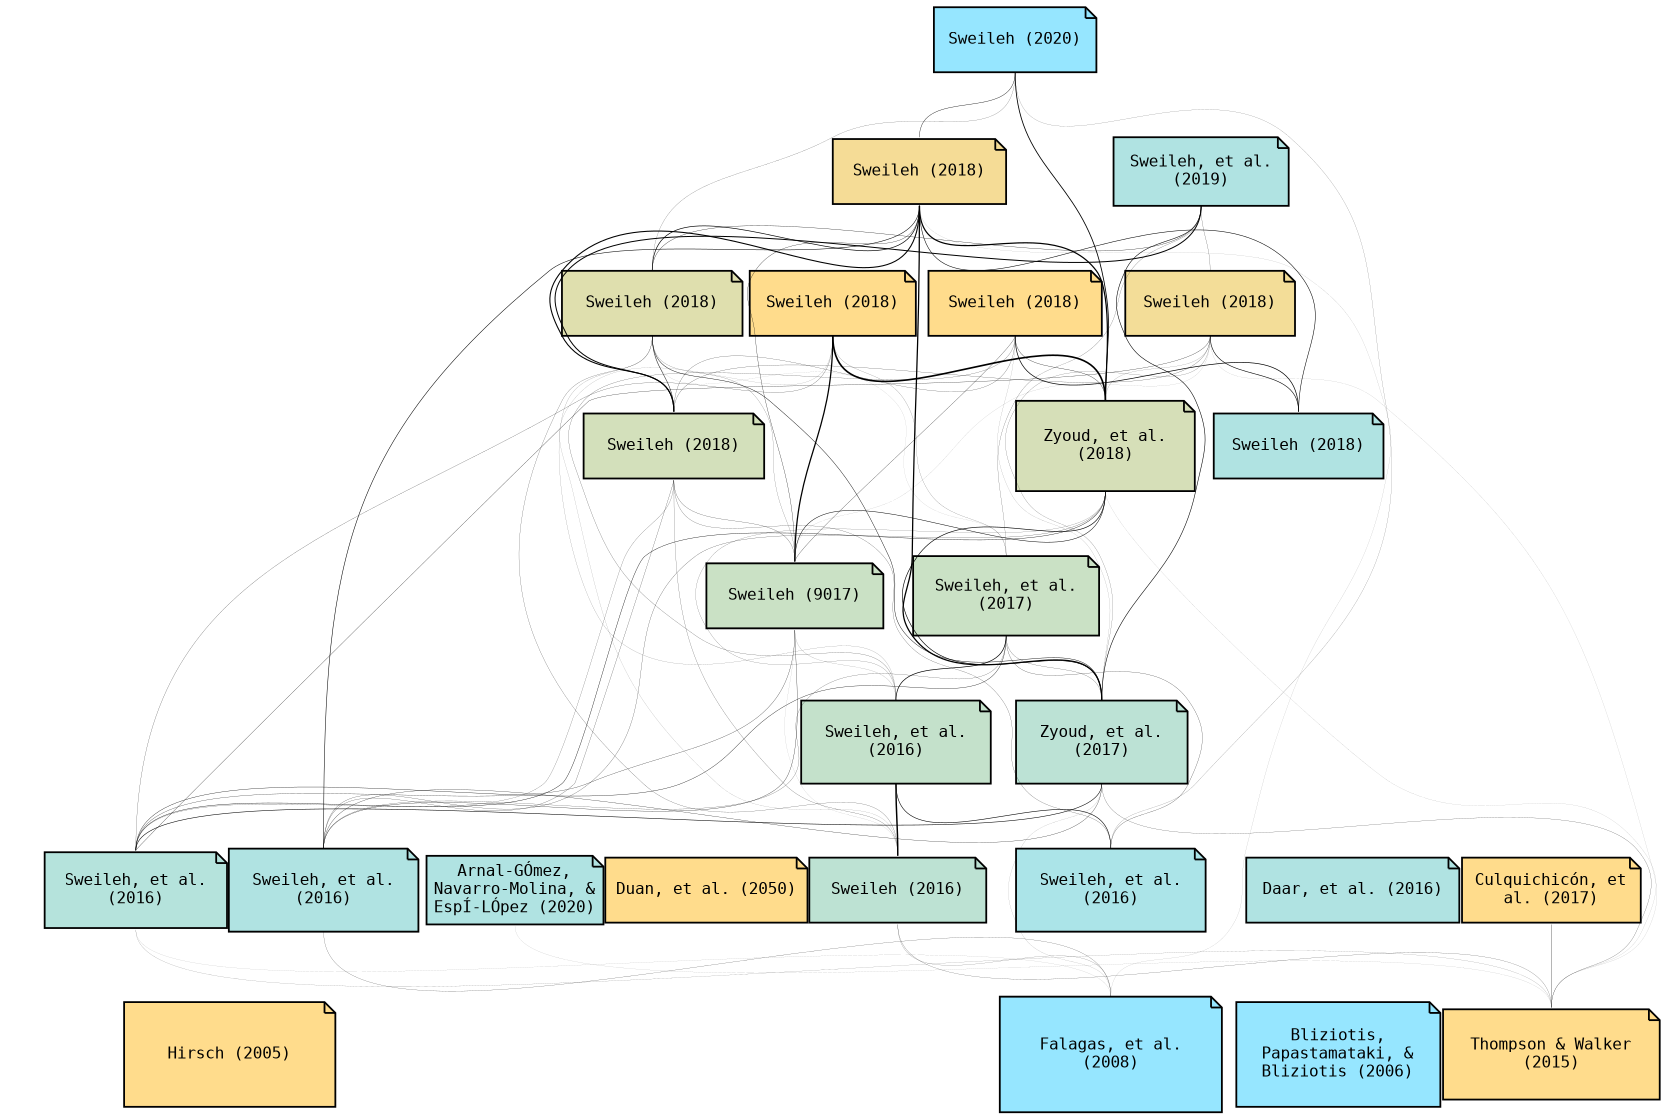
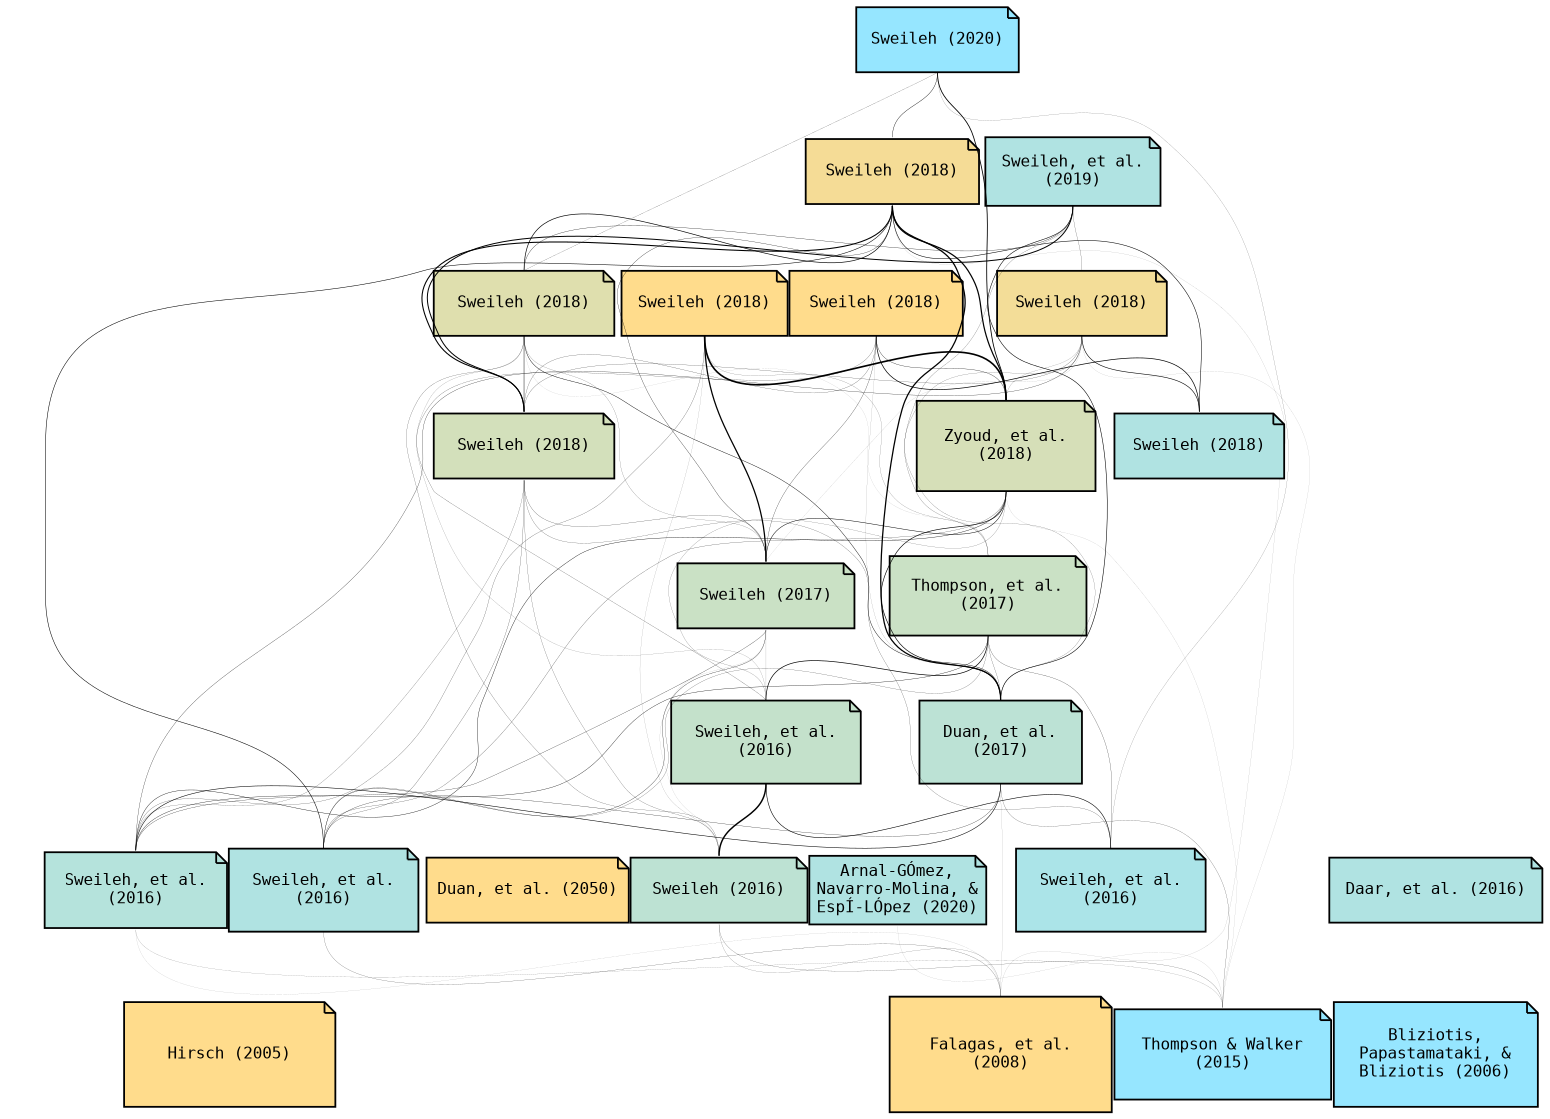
node "Sweileh (9017)": label "Sweileh (9017)" -> "Sweileh (2017)"
node "Sweileh, et al. (2017)": label "Sweileh, et al. (2017)" -> "Thompson, et al. (2017)"
node "Zyoud, et al. (2017)": label "Zyoud, et al. (2017)" -> "Duan, et al. (2017)"
node "Culquichicón, et al. (2017)": removed
node "Falagas, et al. (2008)": fillcolor #96e6ff -> #ffdc8c
node "Thompson & Walker (2015)": fillcolor #ffdc8c -> #96e6ff
